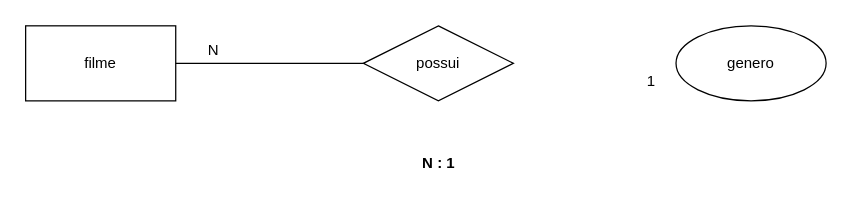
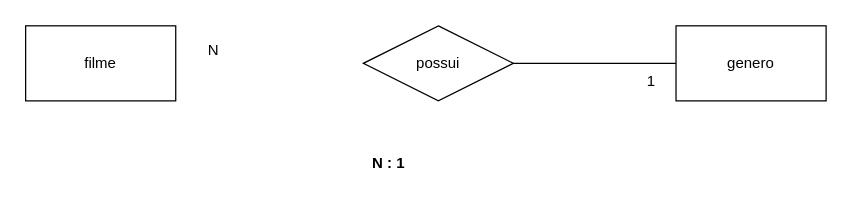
edge "filme" -- "possui": removed
edge "possui" -- "genero": added
node "genero": shape ellipse -> rectangle
node "N : 1": moved (438, 163) -> (388, 163)
